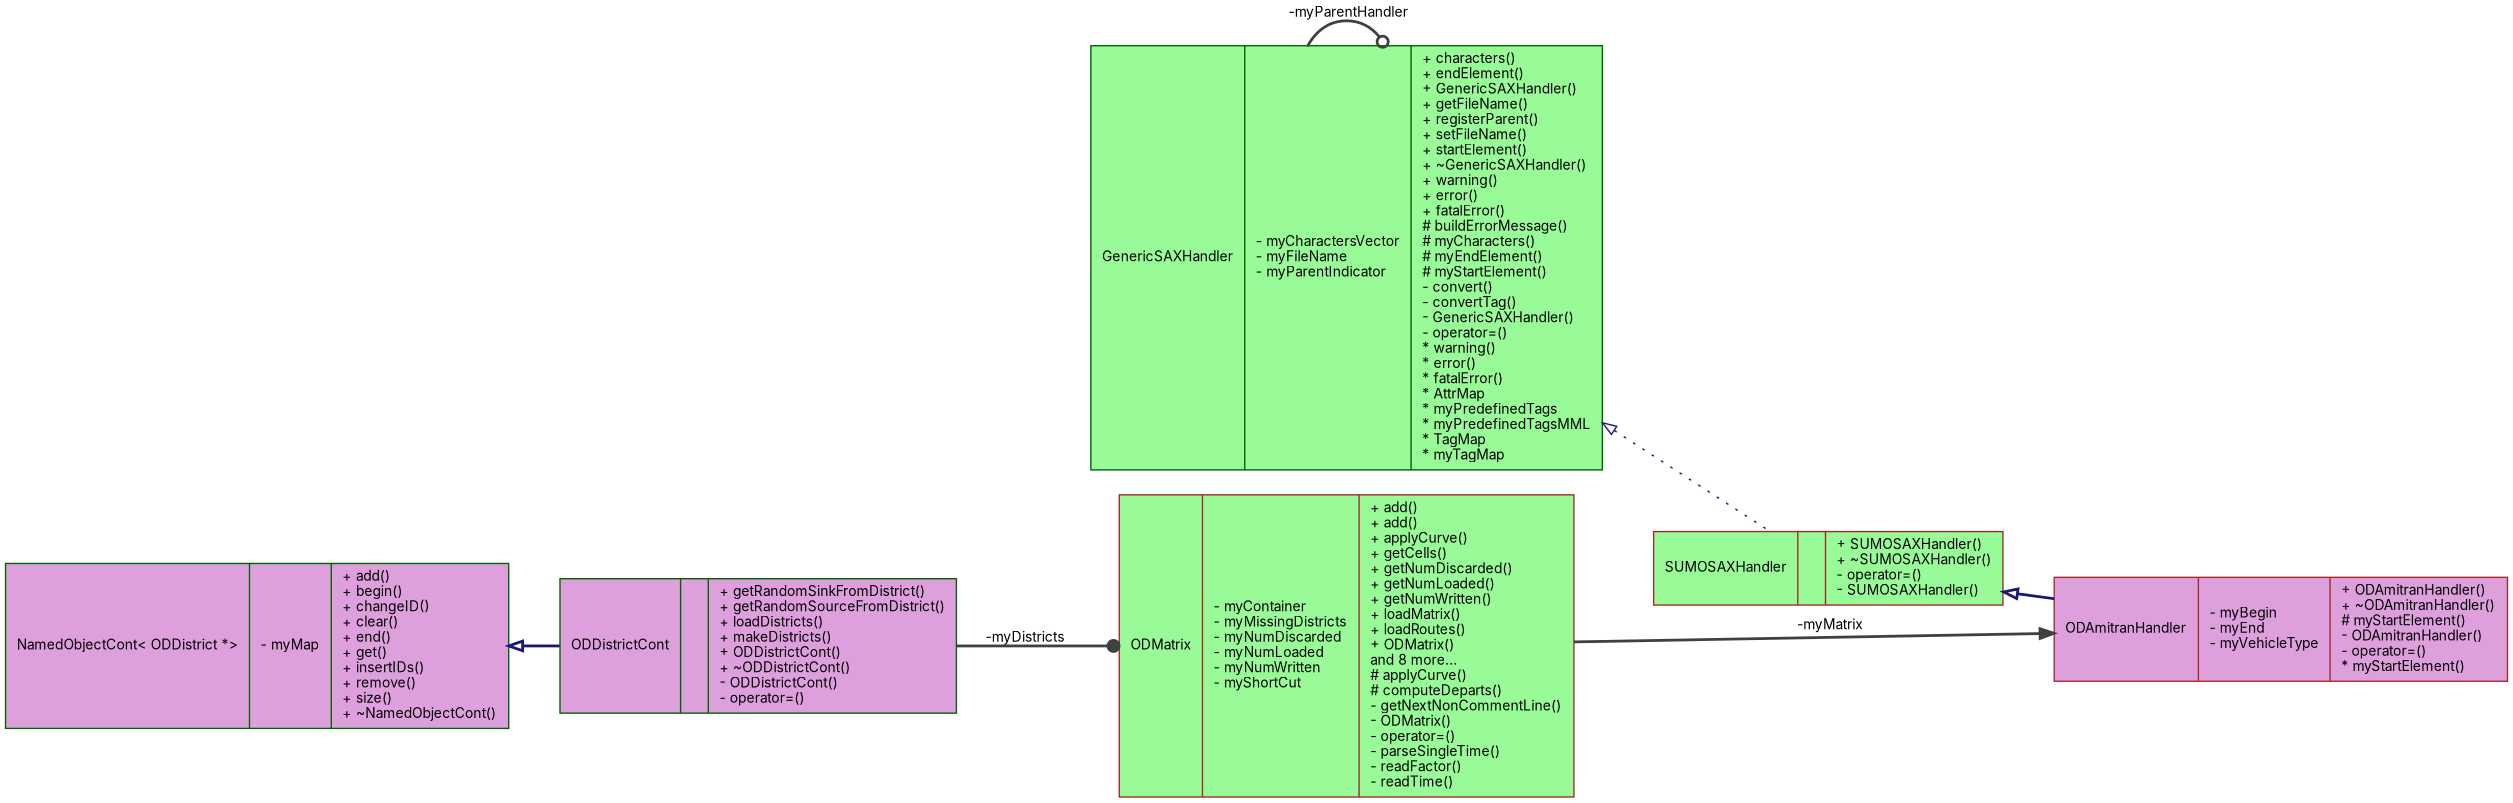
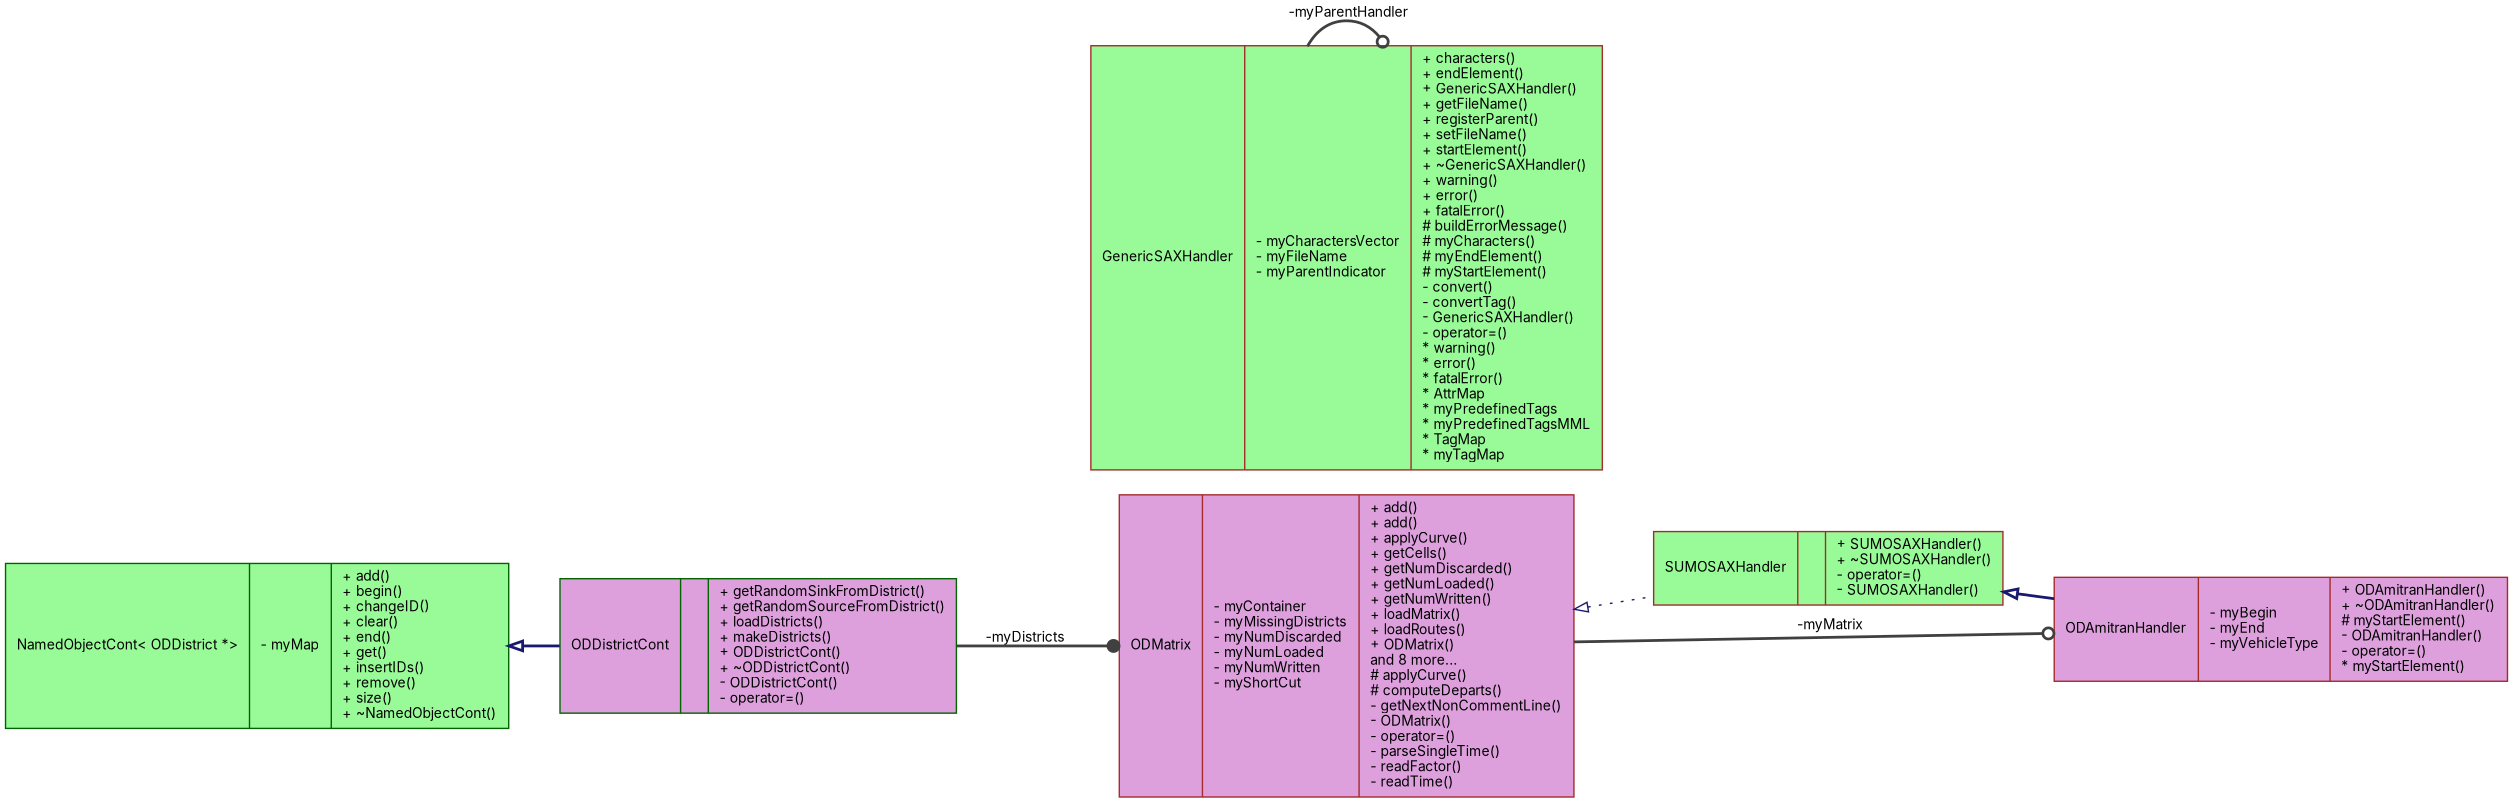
node "GenericSAXHandler": color darkgreen -> brown
edge "SUMOSAXHandler" -> "GenericSAXHandler": now "SUMOSAXHandler" -> "ODMatrix"
edge "ODMatrix" -> "ODAmitranHandler": arrowhead normal -> odot
node "NamedObjectCont< ODDistrict *>": fillcolor plum -> palegreen
node "ODMatrix": fillcolor palegreen -> plum
